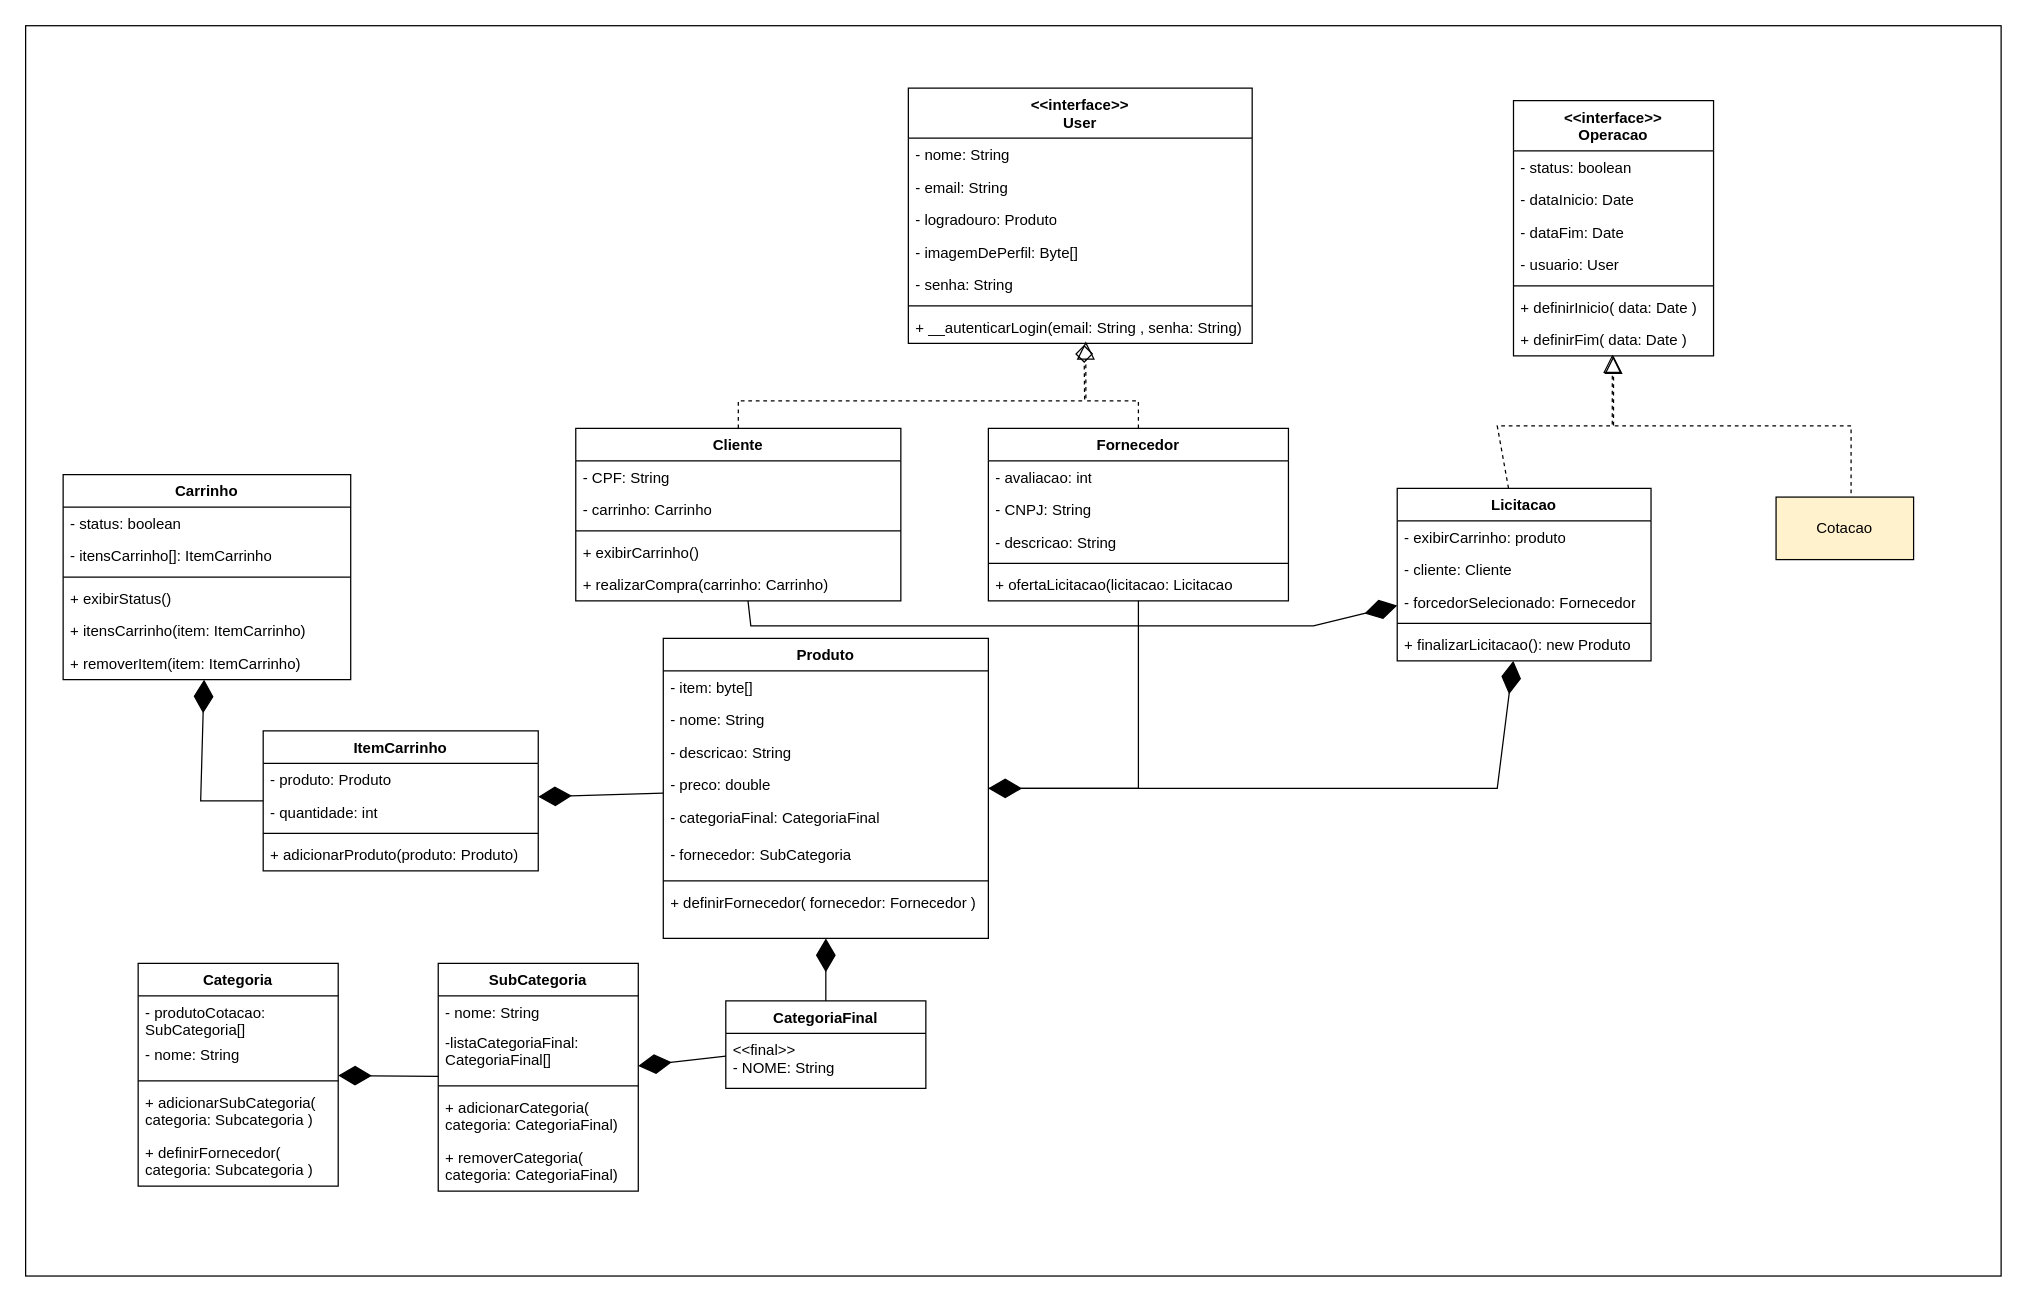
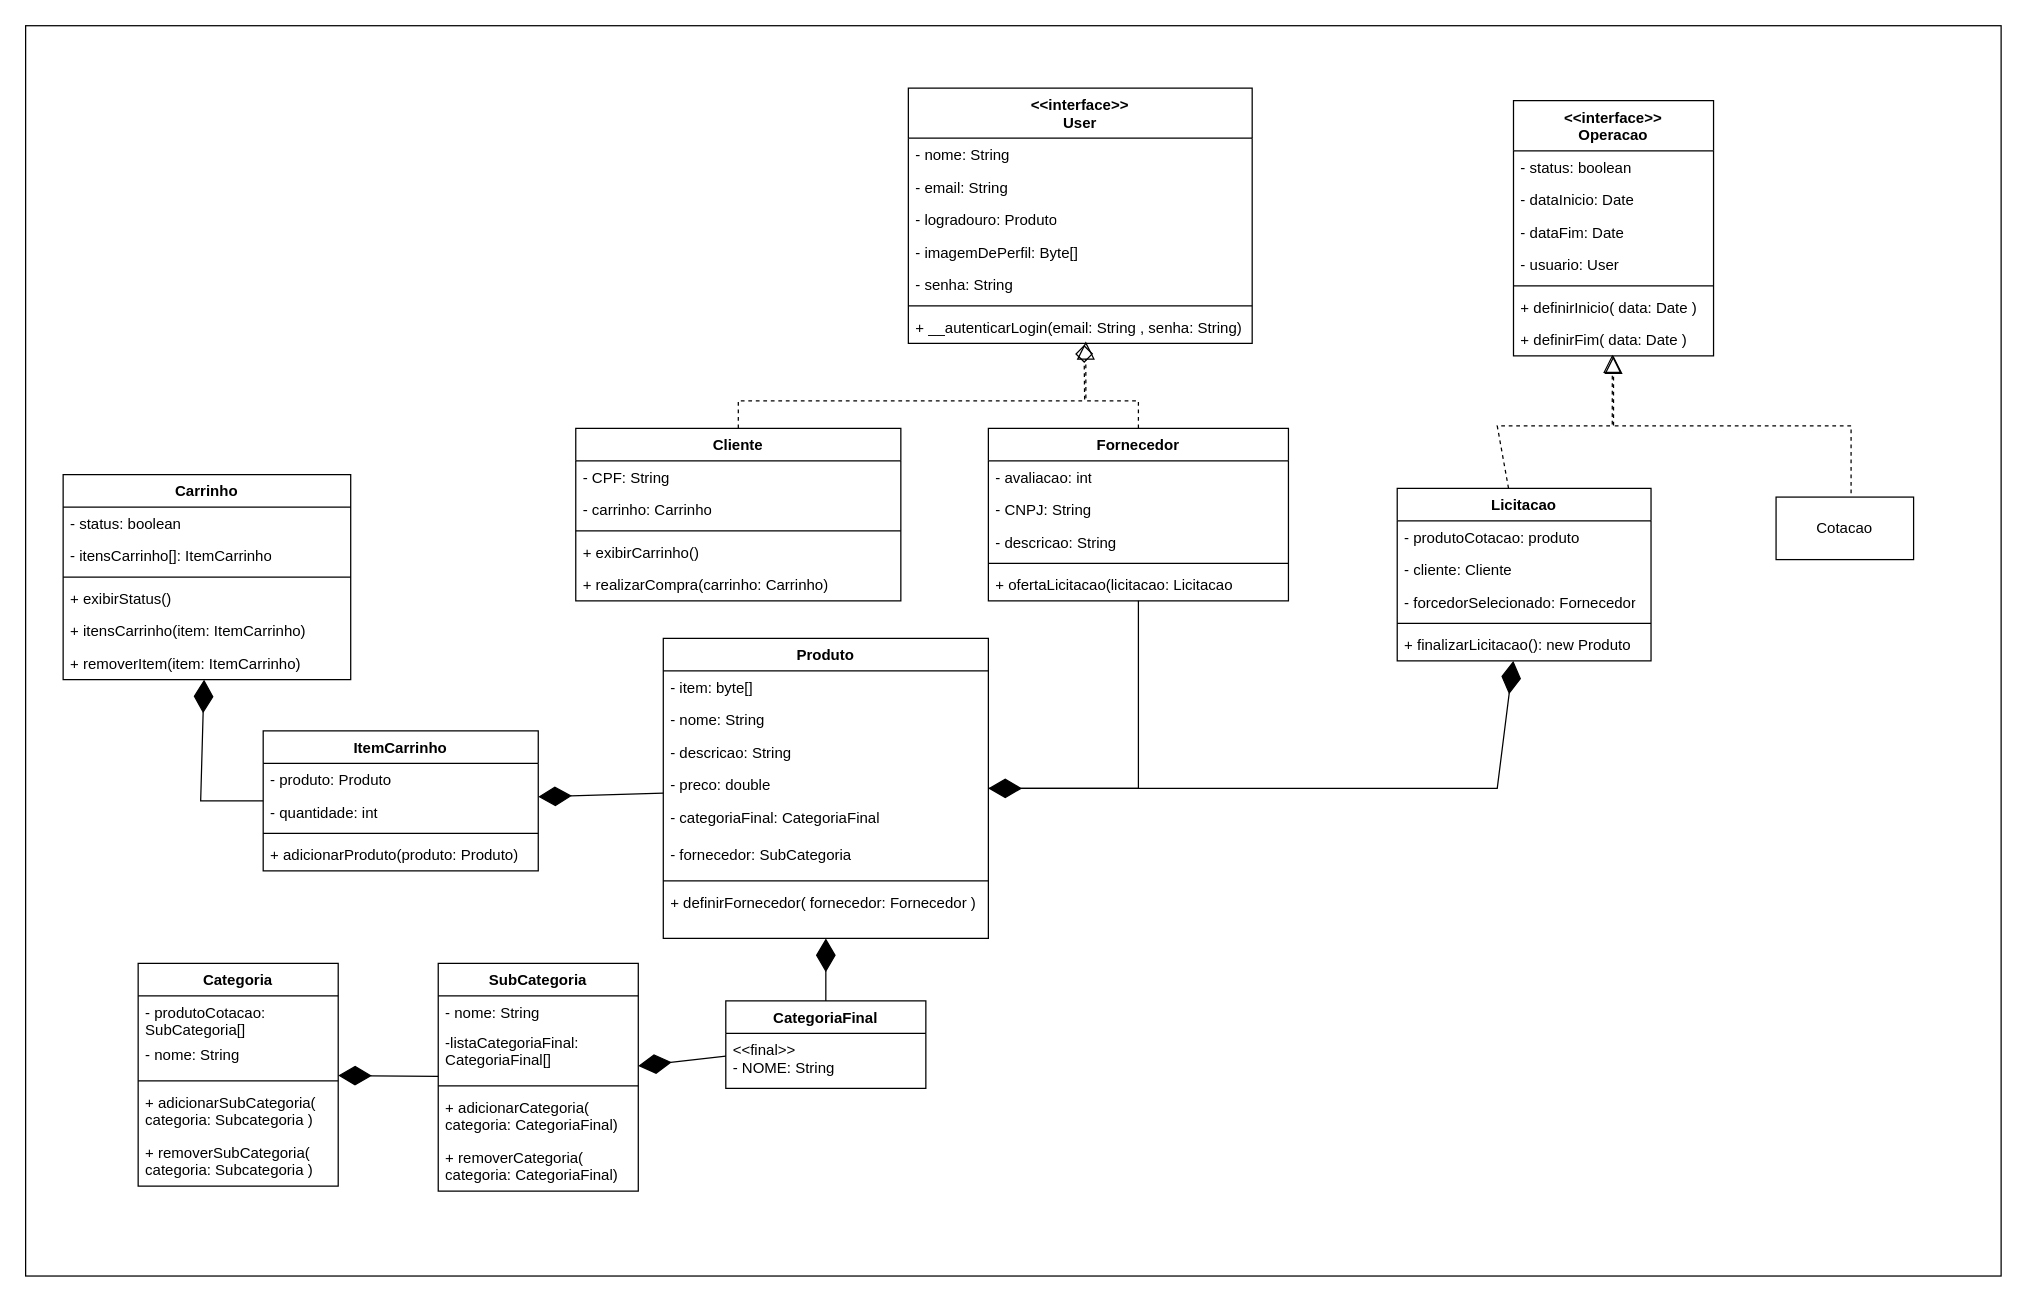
node "Cotacao": fillcolor #fff2cc -> #ffffff
node "- exibirCarrinho: produto": label "- exibirCarrinho: produto" -> "- produtoCotacao: produto"
edge "Cliente" -> "Licitacao": removed
node "+ definirFornecedor( categoria: Subcategoria )": label "+ definirFornecedor( categoria: Subcategoria )" -> "+ removerSubCategoria( categoria: Subcategoria )"
